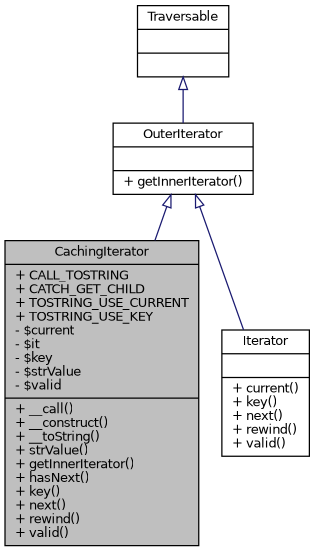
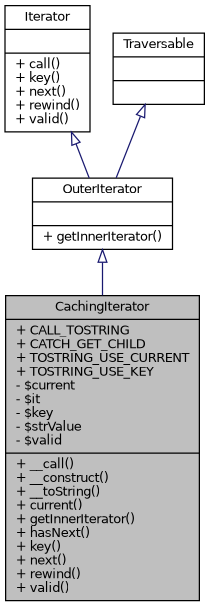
edge "Iterator" -> "OuterIterator": reversed
node "Iterator": text "+ current()" -> "+ call()"
node "CachingIterator": text "+ strValue()" -> "+ current()"
